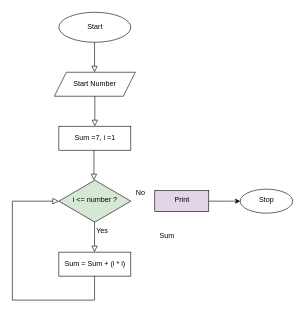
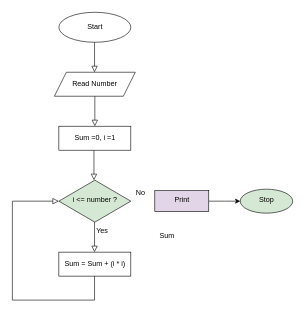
node "Start Number": label "Start Number" -> "Read Number"
node "Sum =7, i =1": label "Sum =7, i =1" -> "Sum =0, i =1"
node "Stop": fillcolor #ffffff -> #d5e8d4
